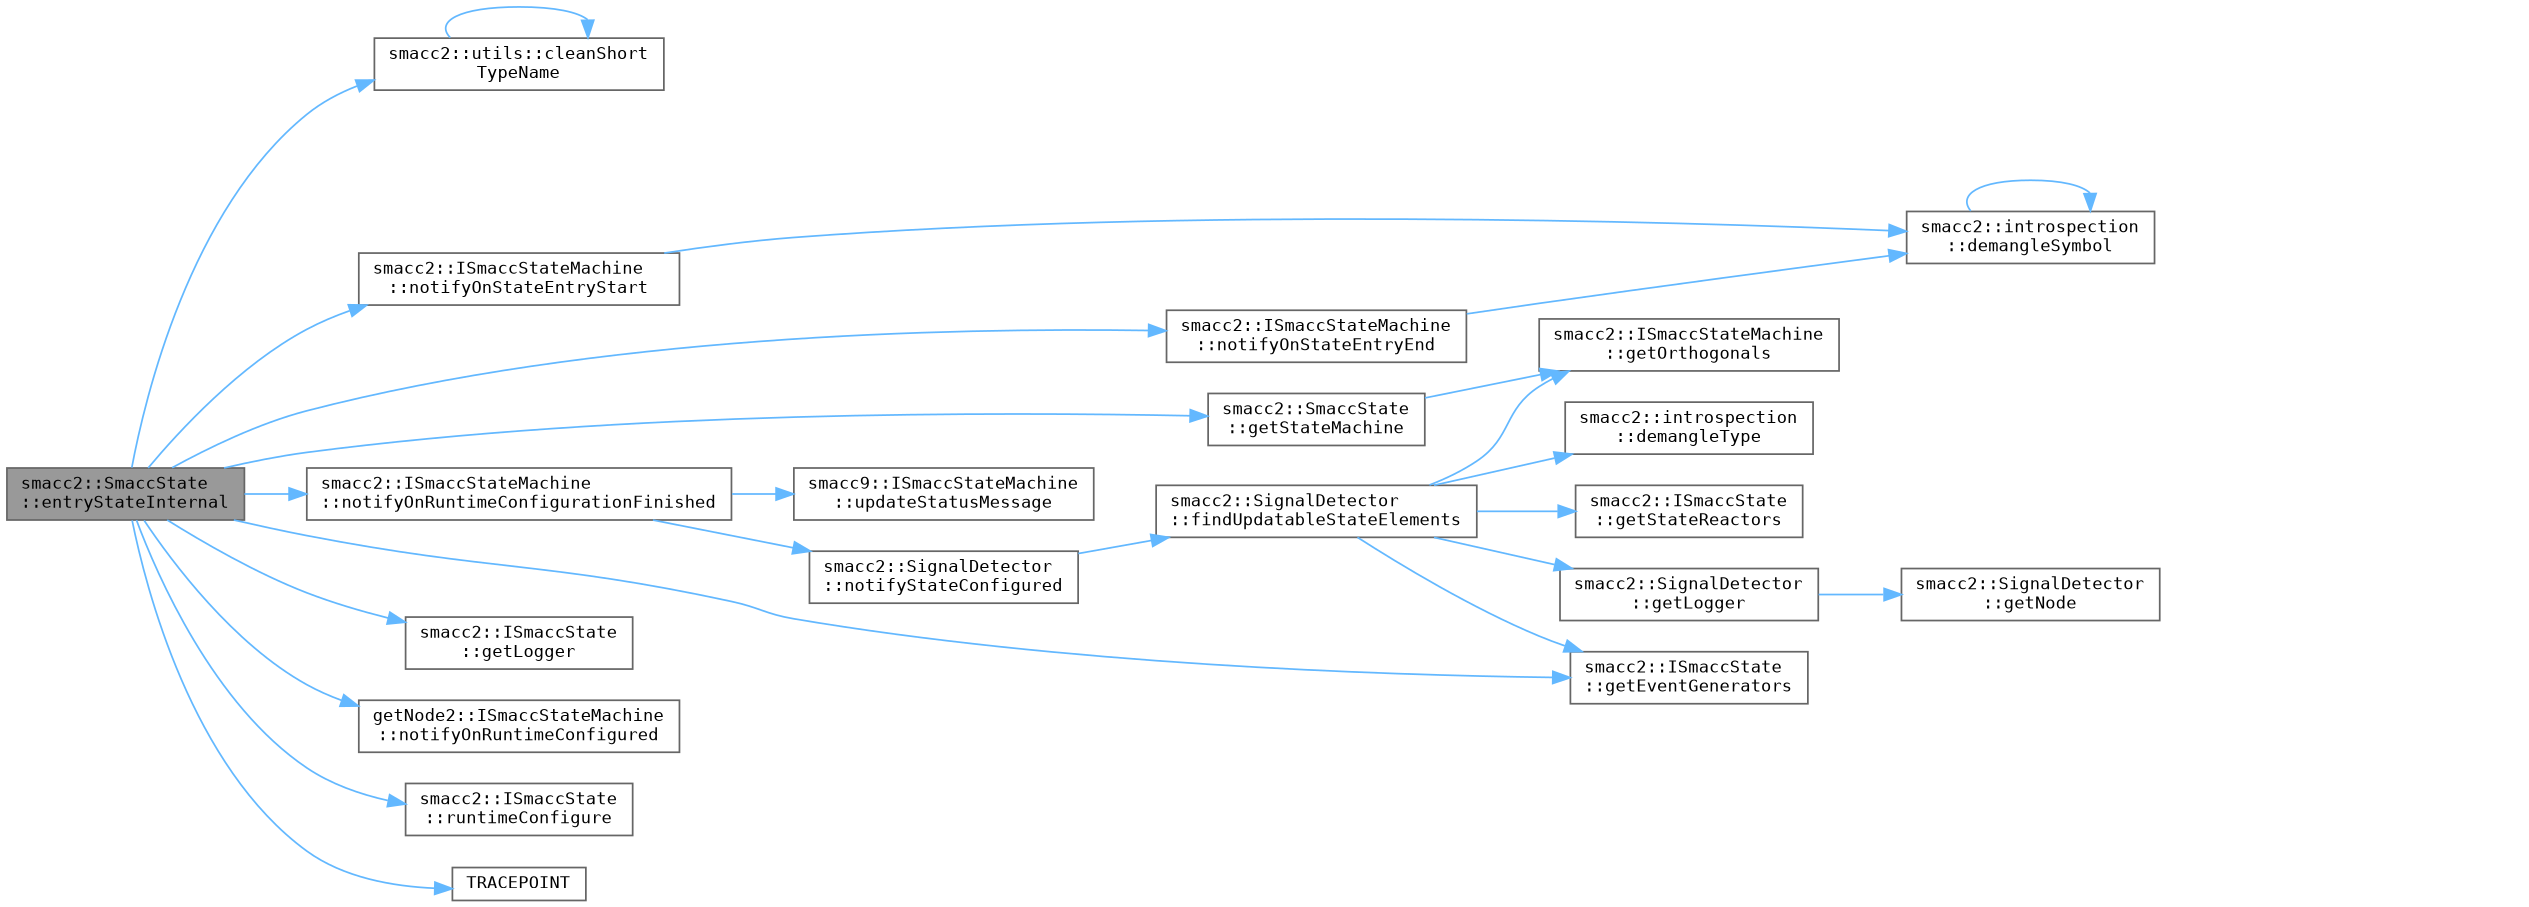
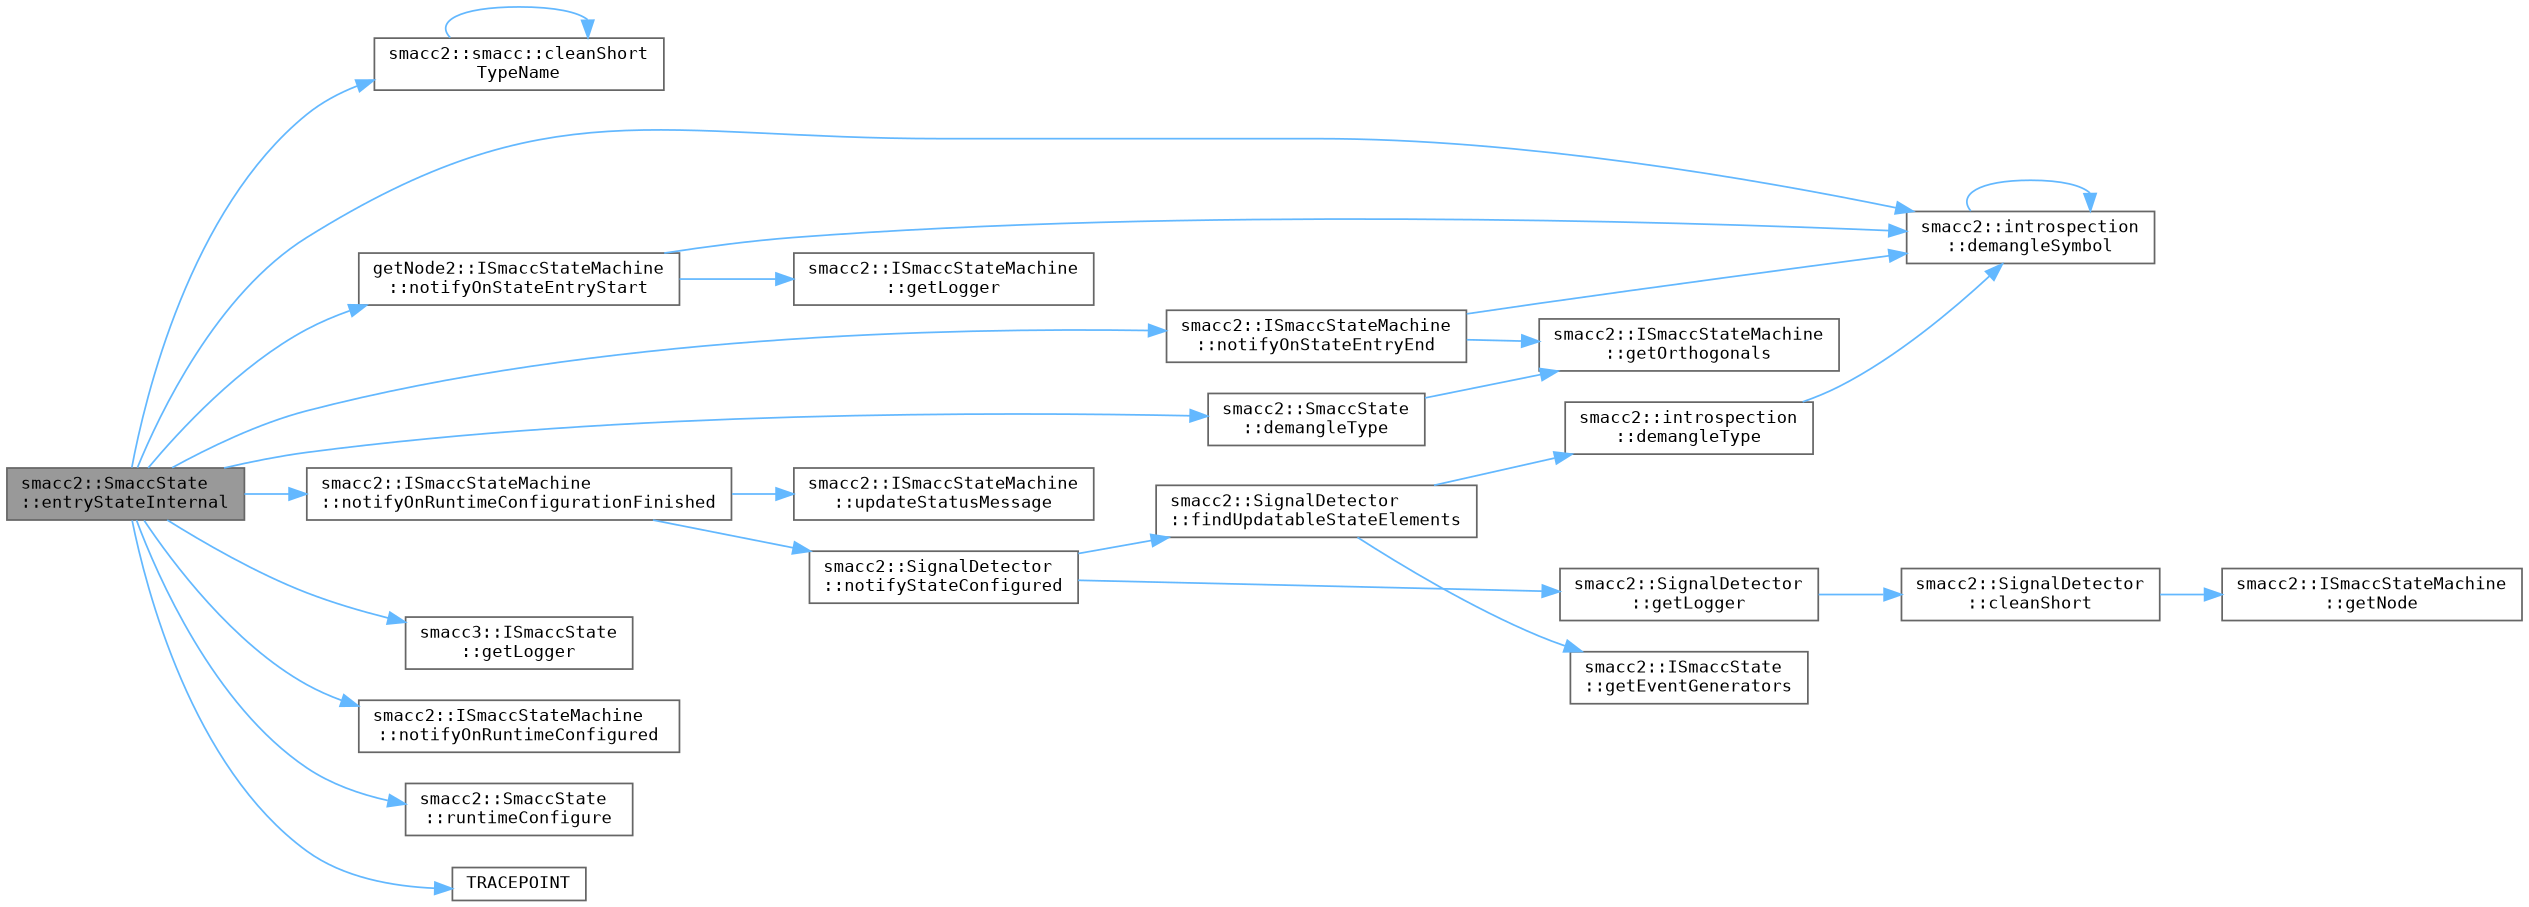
node "smacc2::utils::cleanShort TypeName": label "smacc2::utils::cleanShort TypeName" -> "smacc2::smacc::cleanShort TypeName"
node "smacc2::ISmaccStateMachine ::notifyOnStateEntryStart": label "smacc2::ISmaccStateMachine ::notifyOnStateEntryStart" -> "getNode2::ISmaccStateMachine ::notifyOnStateEntryStart"
node "smacc2::ISmaccStateMachine ::getLogger": added
edge "smacc2::introspection ::demangleType" -> "smacc2::introspection ::demangleSymbol": added
node "smacc2::SmaccState ::getStateMachine": label "smacc2::SmaccState ::getStateMachine" -> "smacc2::SmaccState ::demangleType"
edge "smacc2::SignalDetector ::findUpdatableStateElements" -> "smacc2::ISmaccStateMachine ::getOrthogonals": now "smacc2::ISmaccStateMachine ::notifyOnStateEntryEnd" -> "smacc2::ISmaccStateMachine ::getOrthogonals"
node "smacc9::ISmaccStateMachine ::updateStatusMessage": label "smacc9::ISmaccStateMachine ::updateStatusMessage" -> "smacc2::ISmaccStateMachine ::updateStatusMessage"
node "smacc2::ISmaccState ::getStateReactors": removed
edge "smacc2::SignalDetector ::findUpdatableStateElements" -> "smacc2::SignalDetector ::getLogger": now "smacc2::SignalDetector ::notifyStateConfigured" -> "smacc2::SignalDetector ::getLogger"
node "smacc2::SignalDetector ::getNode": label "smacc2::SignalDetector ::getNode" -> "smacc2::SignalDetector ::cleanShort"
node "smacc2::ISmaccStateMachine ::getNode": added
edge "smacc2::SmaccState ::entryStateInternal" -> "smacc2::ISmaccState ::getEventGenerators": now "smacc2::SmaccState ::entryStateInternal" -> "smacc2::introspection ::demangleSymbol"
node "smacc2::ISmaccState ::getLogger": label "smacc2::ISmaccState ::getLogger" -> "smacc3::ISmaccState ::getLogger"
node "getNode2::ISmaccStateMachine ::notifyOnRuntimeConfigured": label "getNode2::ISmaccStateMachine ::notifyOnRuntimeConfigured" -> "smacc2::ISmaccStateMachine ::notifyOnRuntimeConfigured"
node "smacc2::ISmaccState ::runtimeConfigure": label "smacc2::ISmaccState ::runtimeConfigure" -> "smacc2::SmaccState ::runtimeConfigure"
